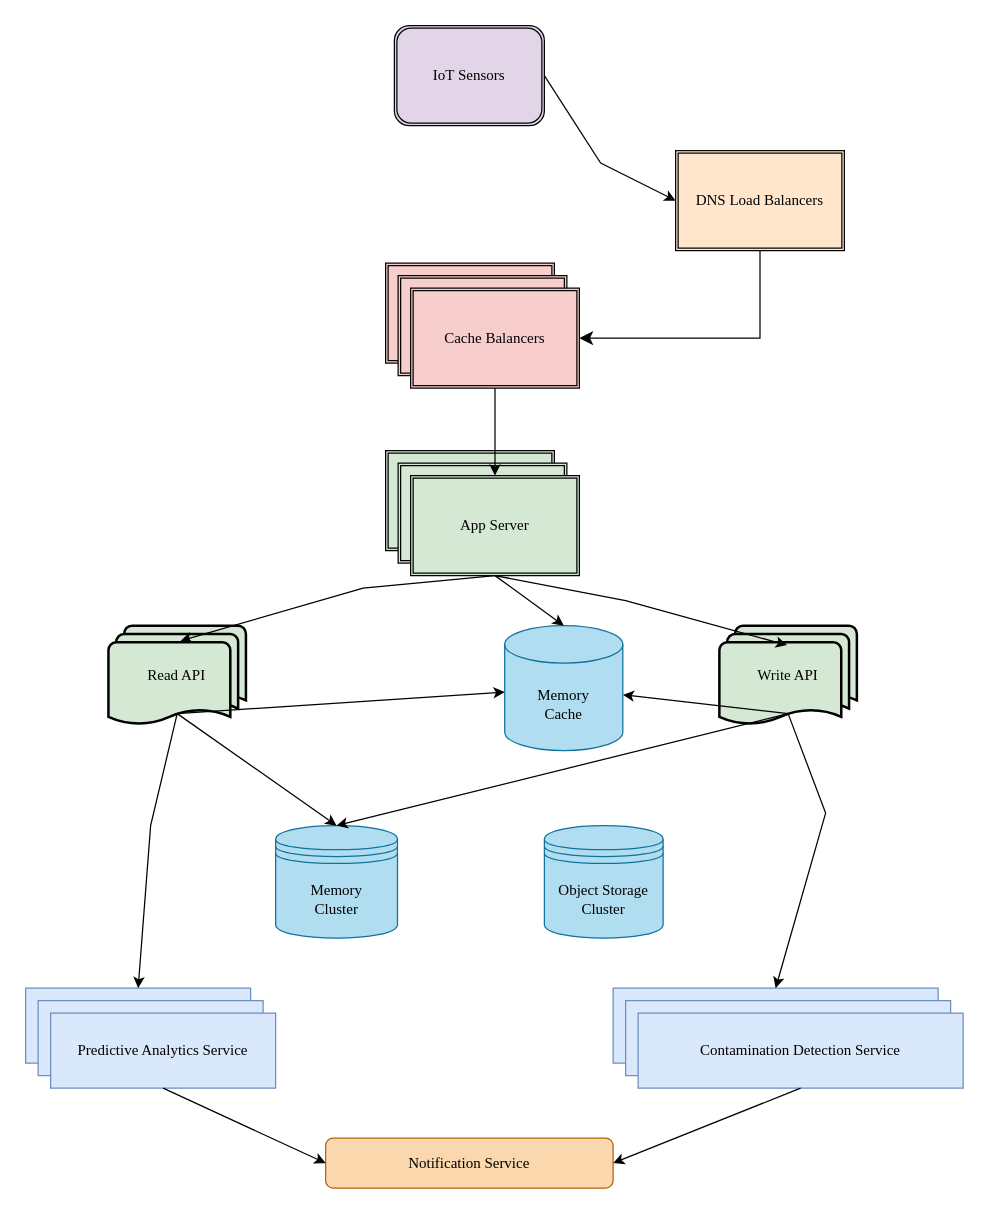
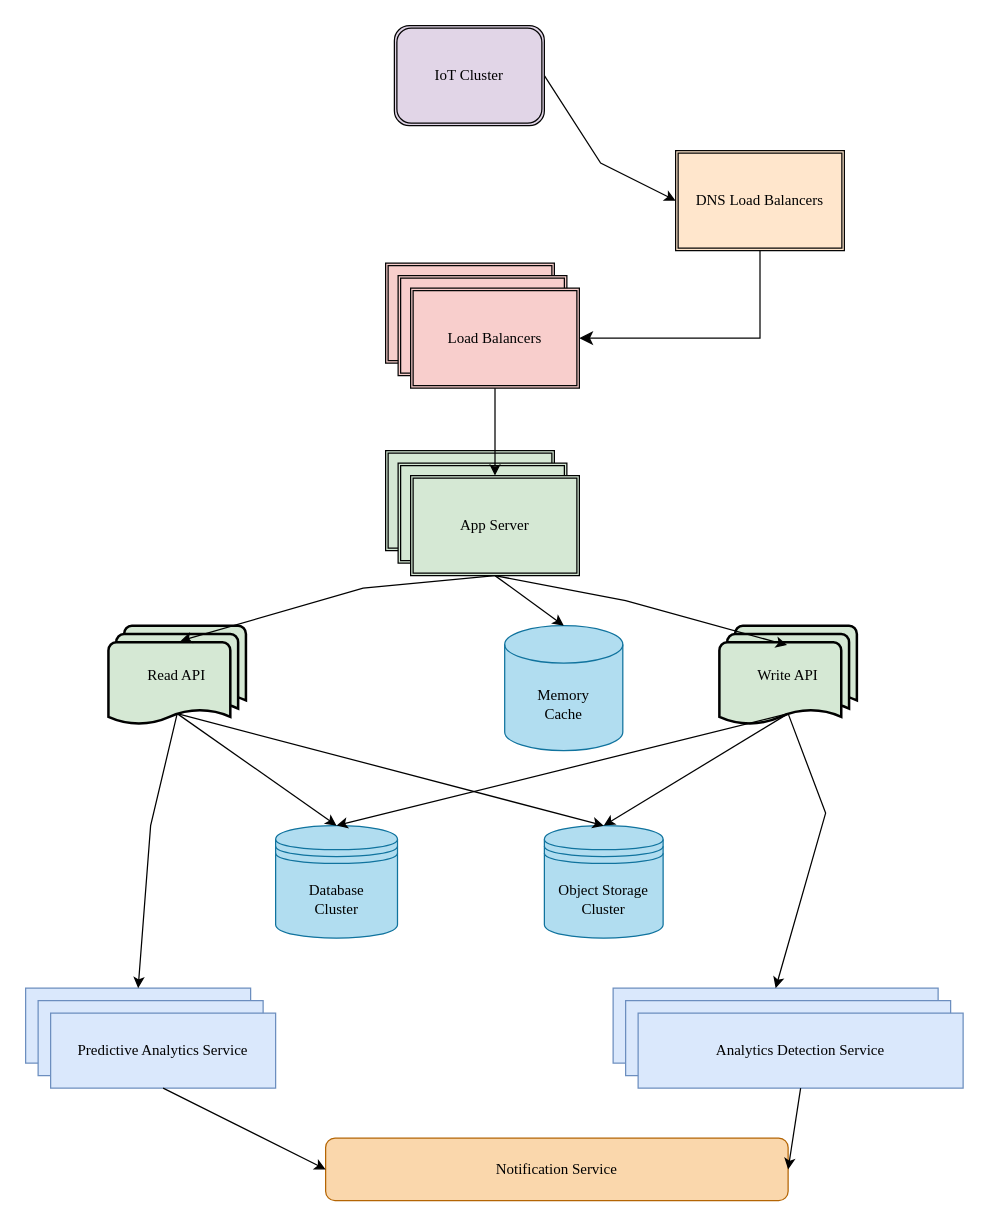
node "IoT Sensors": label "IoT Sensors" -> "IoT Cluster"
node "Cache Balancers": label "Cache Balancers" -> "Load Balancers"
edge "Read API" -> "Memory Cache": now "Read API" -> "Object Storage Cluster"
edge "Write API" -> "Memory Cache": now "Write API" -> "Object Storage Cluster"
node "Memory Cluster": label "Memory Cluster" -> "Database Cluster"
node "Contamination Detection Service": label "Contamination Detection Service" -> "Analytics Detection Service"
node "Notification Service": size 288x50 -> 463x63
